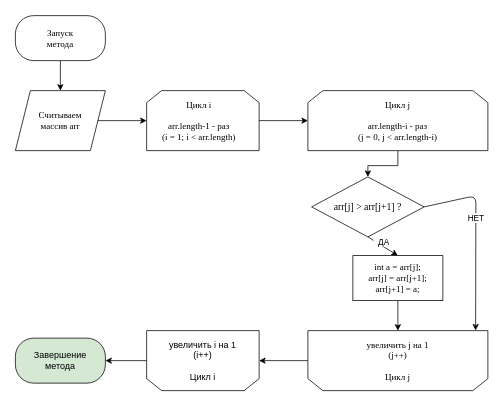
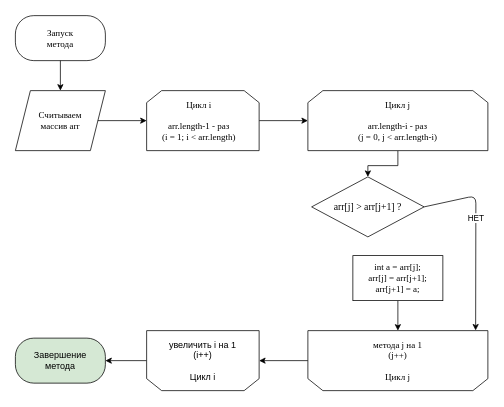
edge "arr[j] > arr[j+1] ?" -> "int a = arr[j]; arr[j] = arr[j+1]; arr[j+1] = a;": removed, label "ДА"
node "увеличить j на 1 (j++) Цикл j": label "увеличить j на 1 (j++) Цикл j" -> "метода j на 1 (j++) Цикл j"
